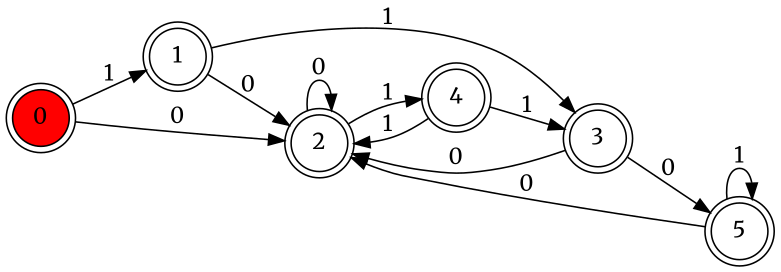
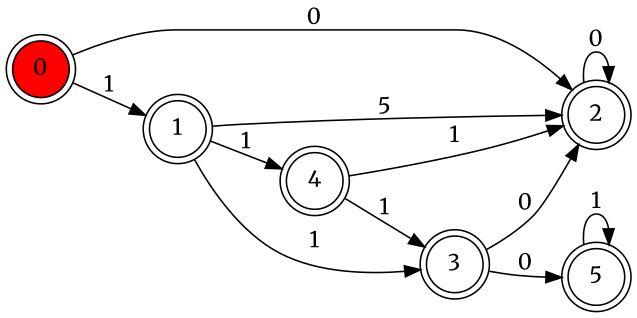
edge "1" -> "2": label "0" -> "5"
edge "2" -> "4": now "1" -> "4"
edge "5" -> "2": removed, label "0"
